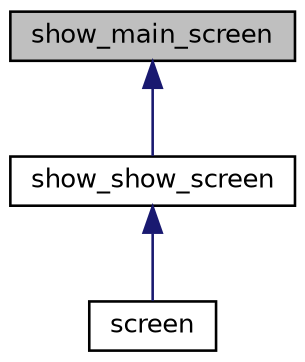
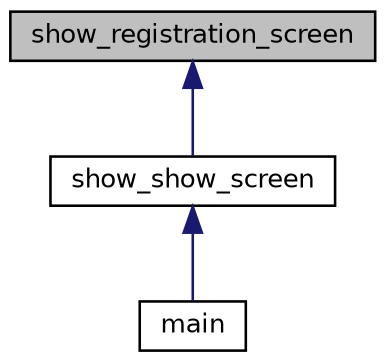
node "show_main_screen": label "show_main_screen" -> "show_registration_screen"
node "screen": label "screen" -> "main"
